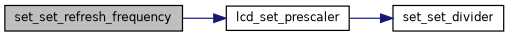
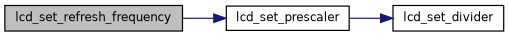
node "set_set_refresh_frequency": label "set_set_refresh_frequency" -> "lcd_set_refresh_frequency"
node "set_set_divider": label "set_set_divider" -> "lcd_set_divider"
